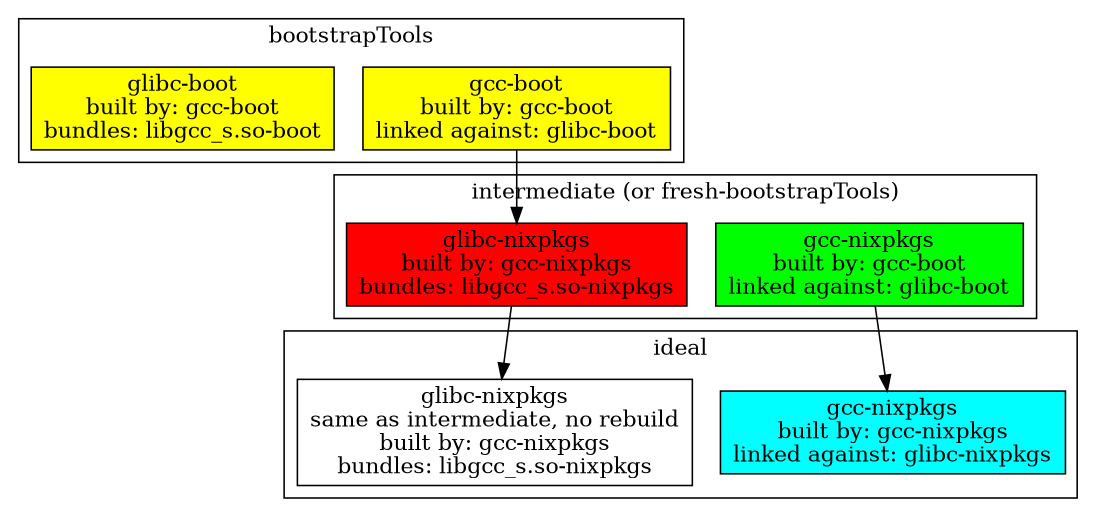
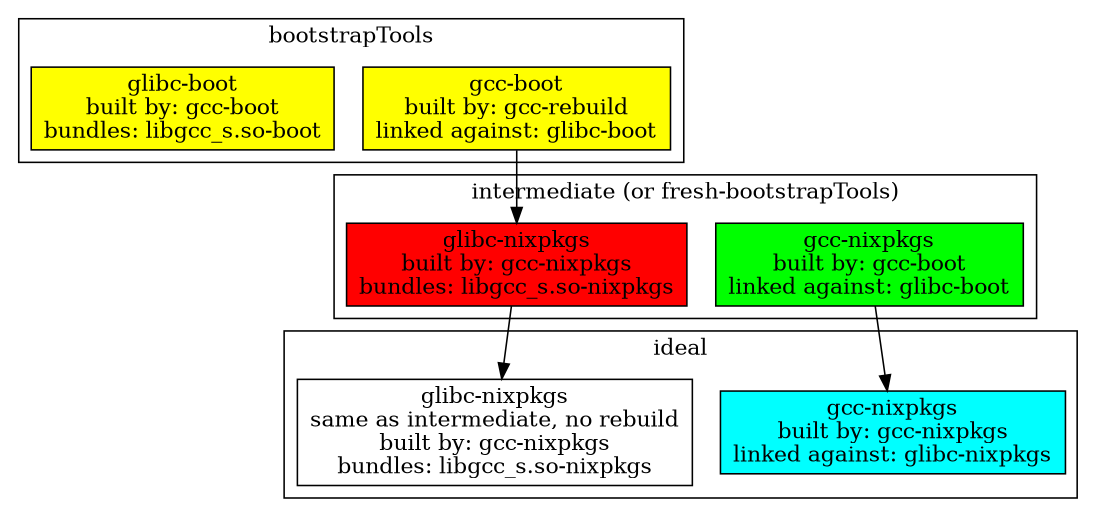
node "gcc-boot built by: gcc-boot linked against: glibc-boot": label "gcc-boot built by: gcc-boot linked against: glibc-boot" -> "gcc-boot built by: gcc-rebuild linked against: glibc-boot"
